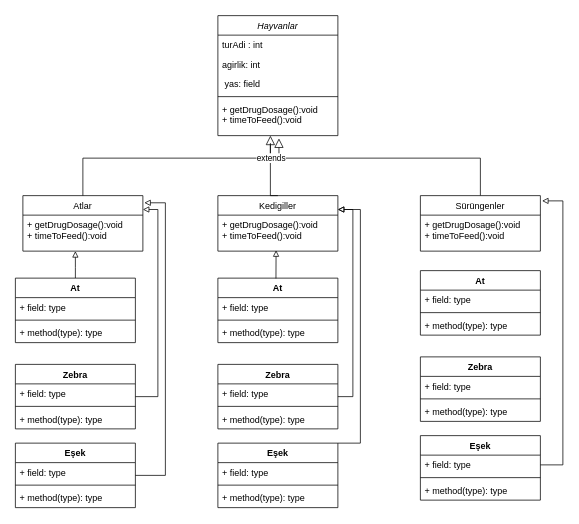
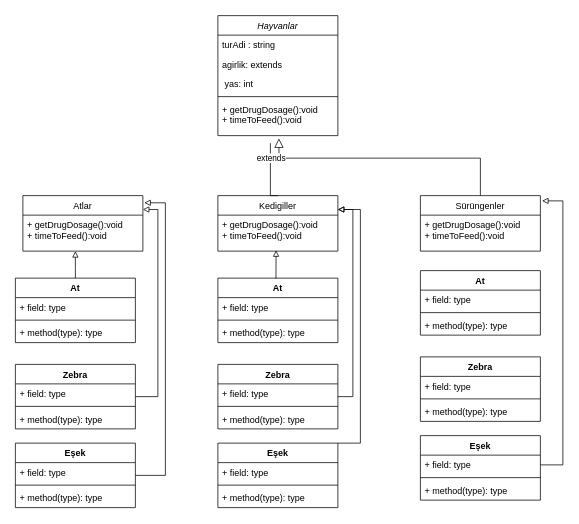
node "turAdi : int": label "turAdi : int" -> "turAdi : string"
node "agirlik: int": label "agirlik: int" -> "agirlik: extends"
node "yas: field": label "yas: field" -> "yas: int"
edge "Atlar" -> "Hayvanlar": removed
